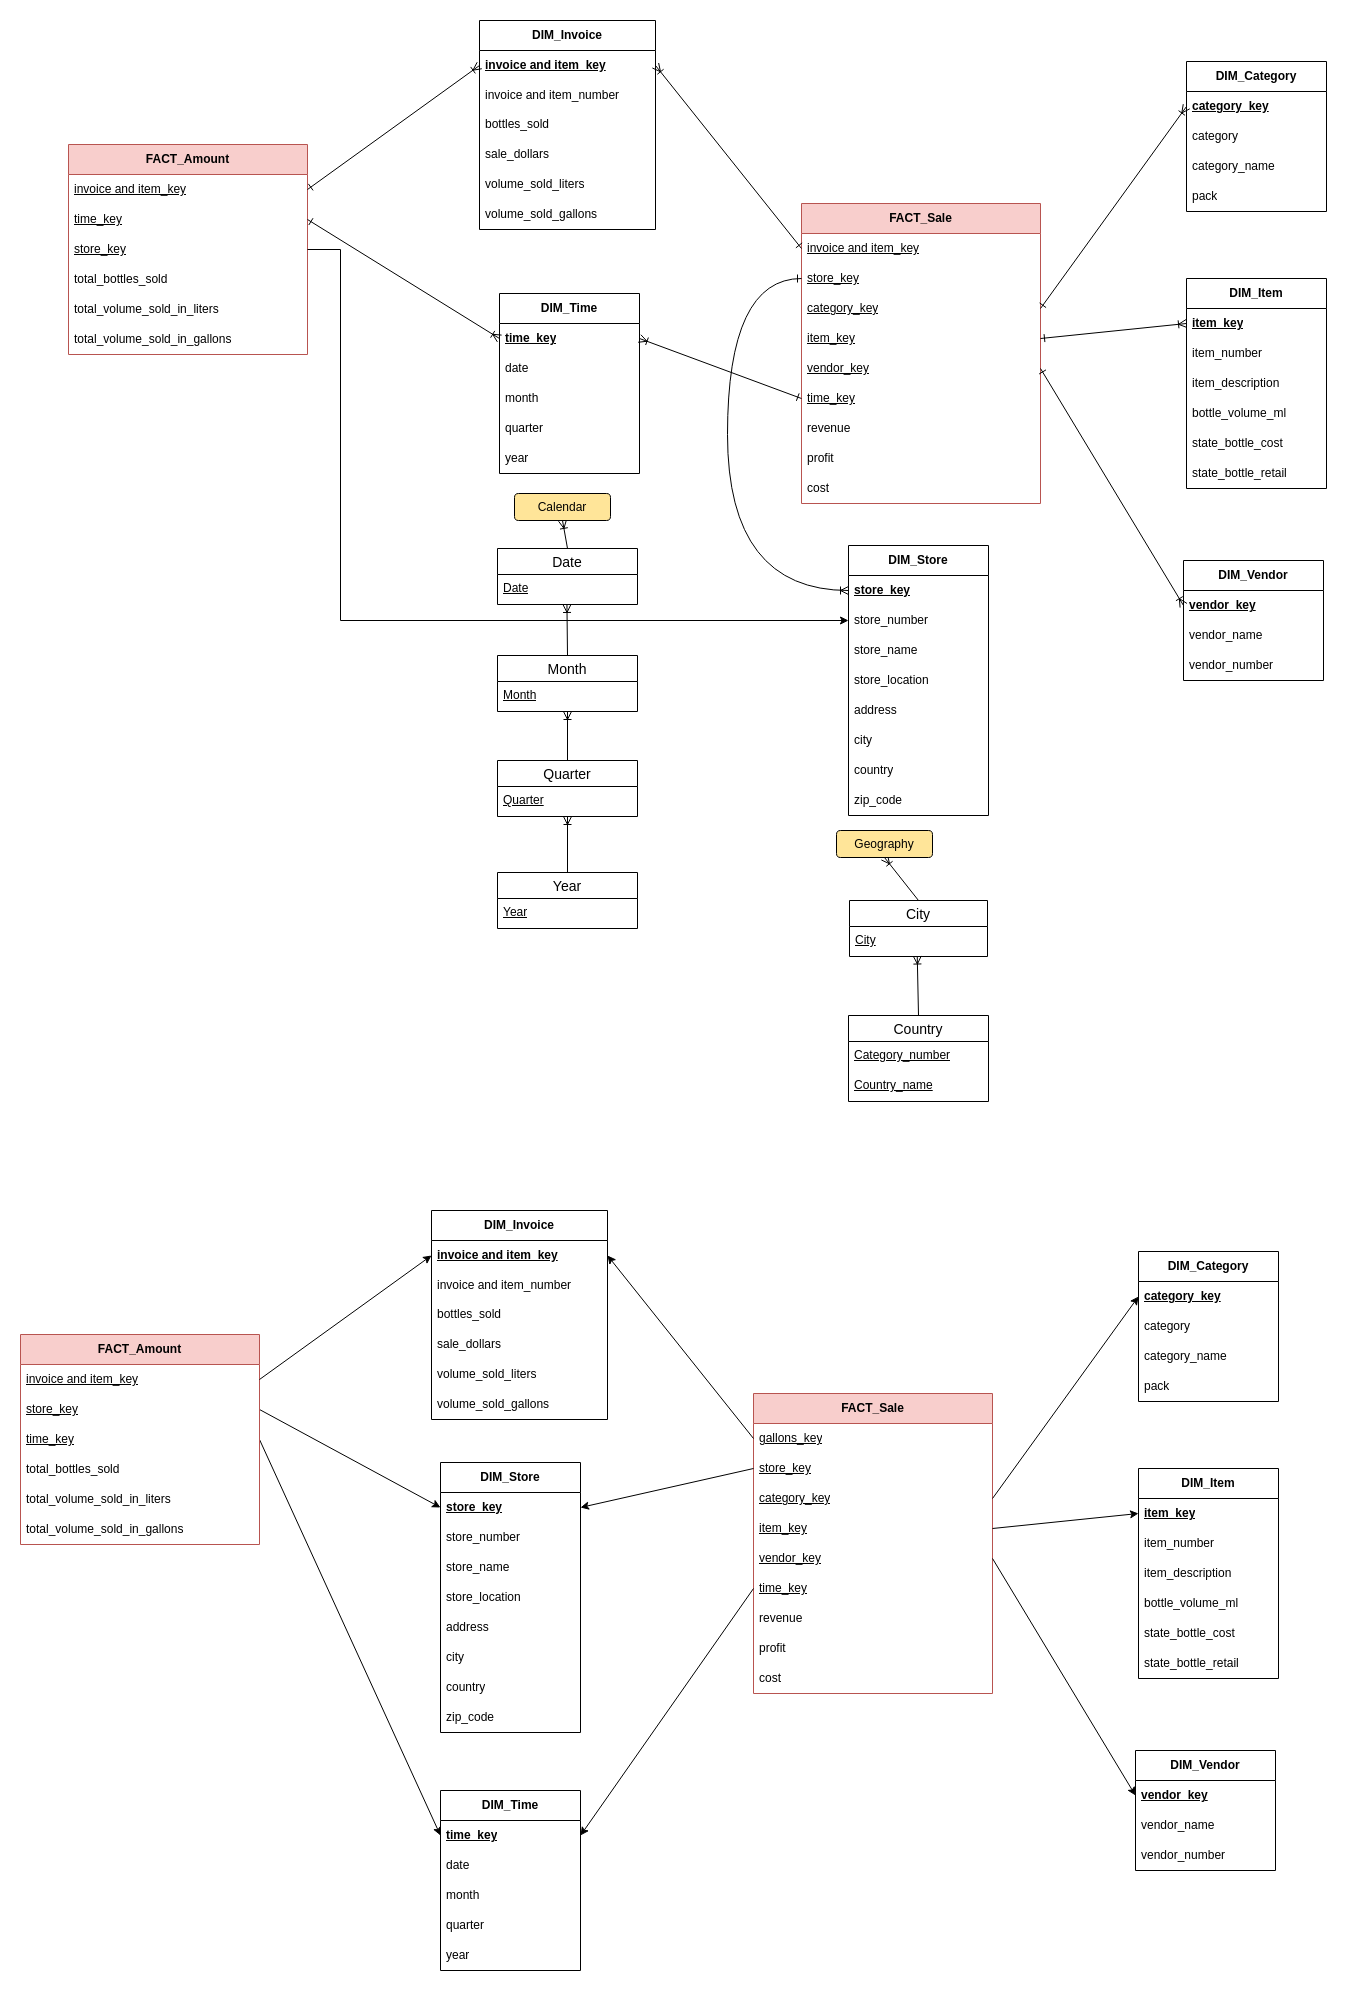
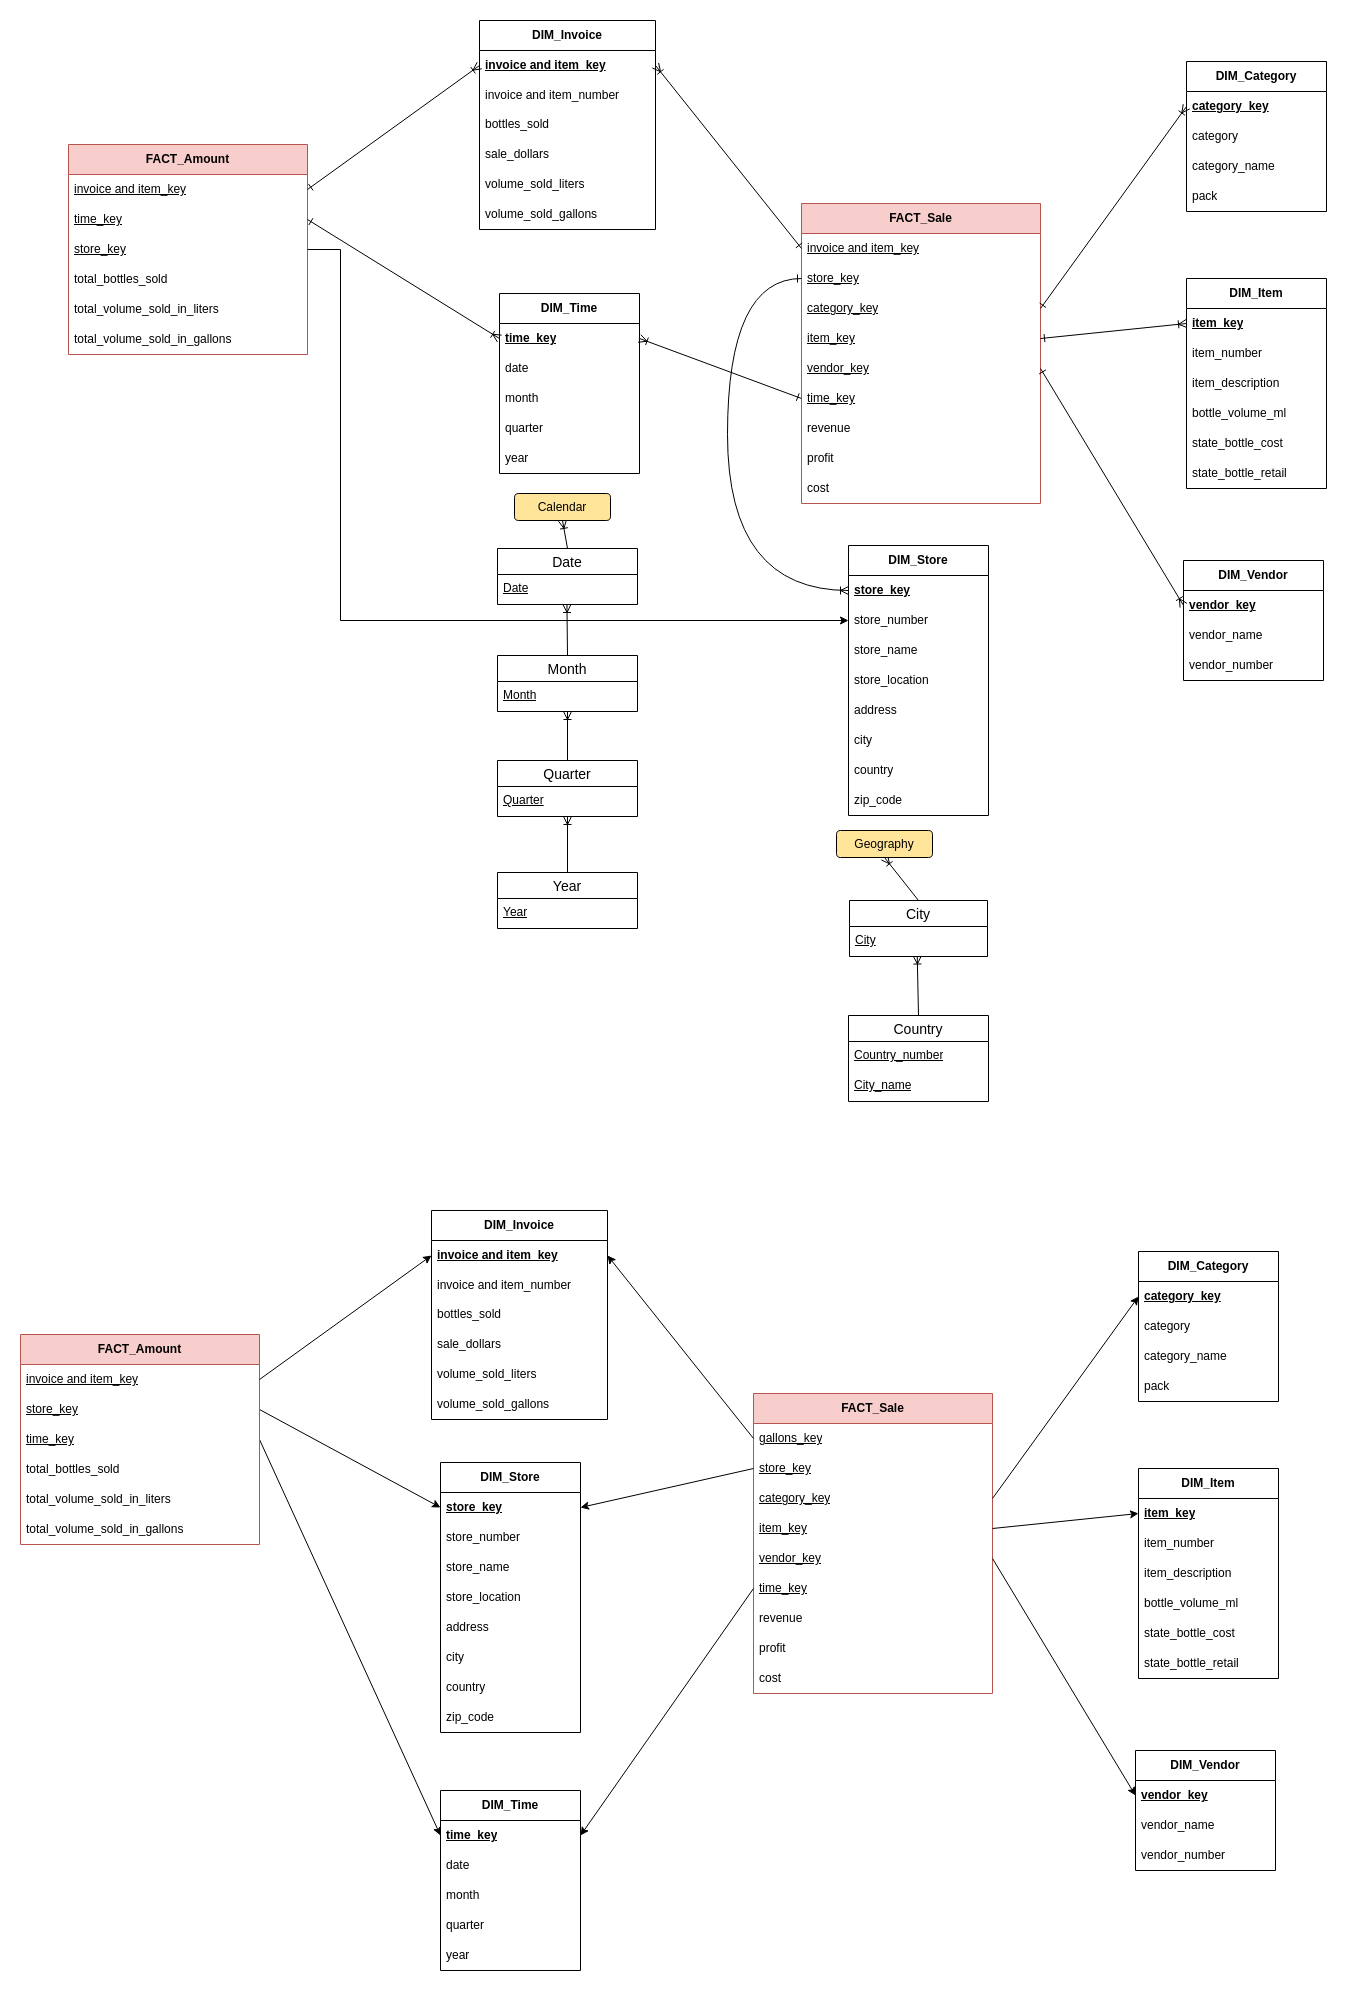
node "Category_number": label "Category_number" -> "Country_number"
node "Country_name": label "Country_name" -> "City_name"
